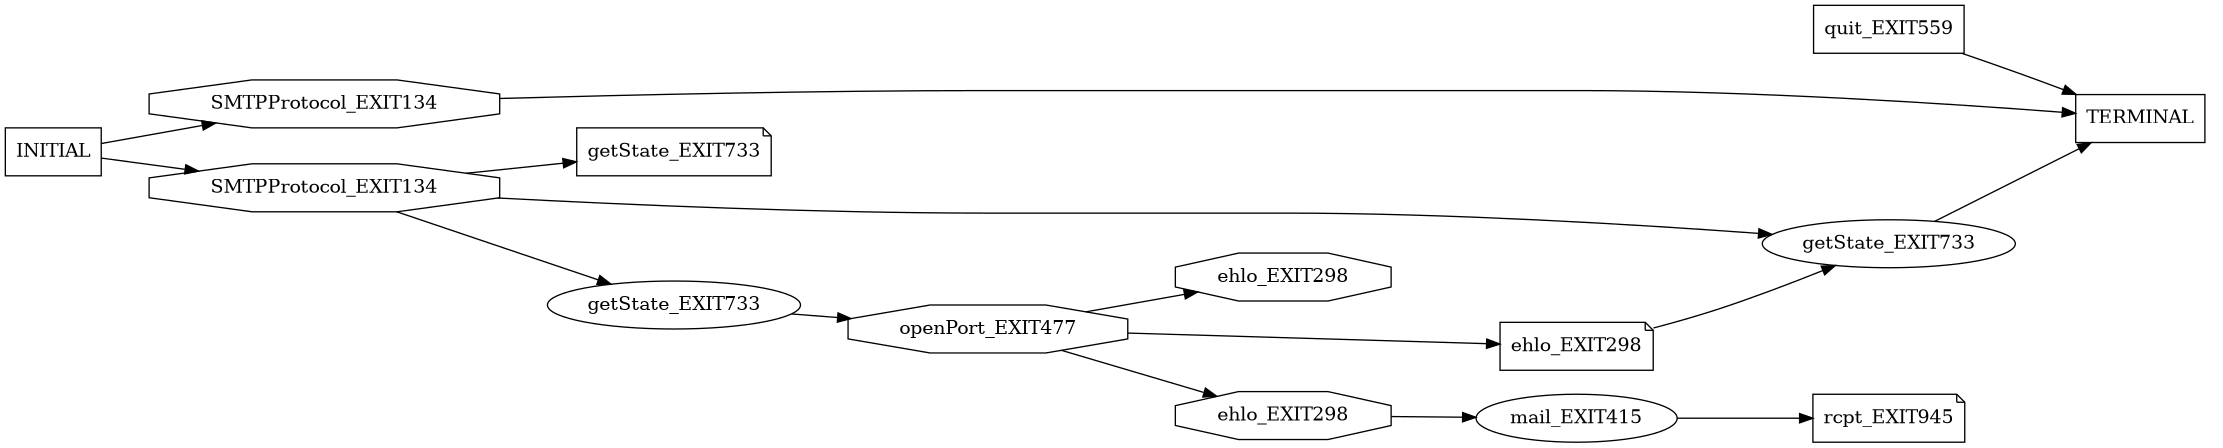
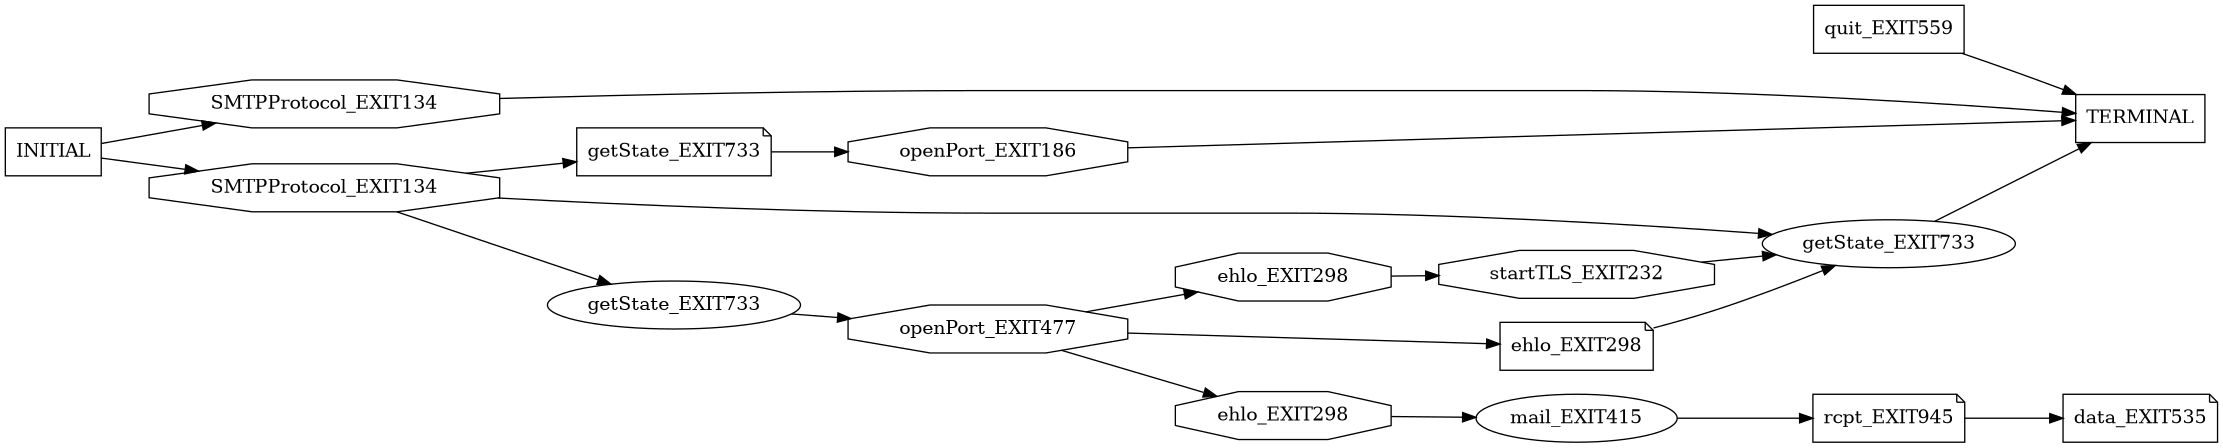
node "openPort_EXIT186": added
node "startTLS_EXIT232": added
node "data_EXIT535": added
